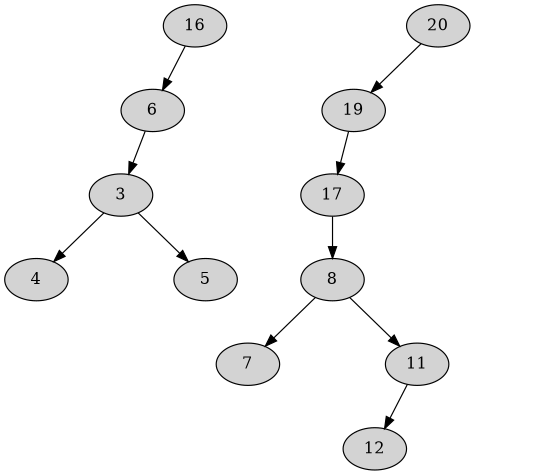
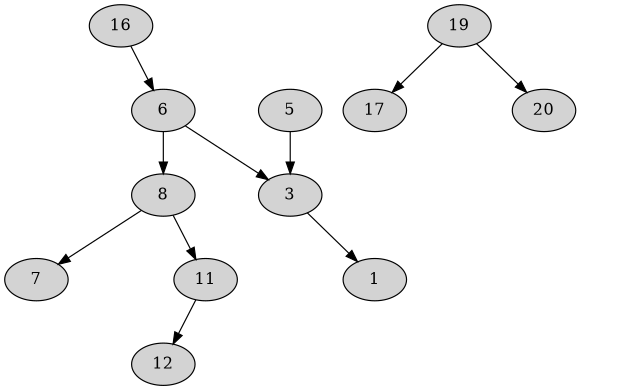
edge "20" -> "19": reversed
edge "17" -> "8": now "6" -> "8"
edge "3" -> "5": reversed
node "4": label "4" -> "1"
